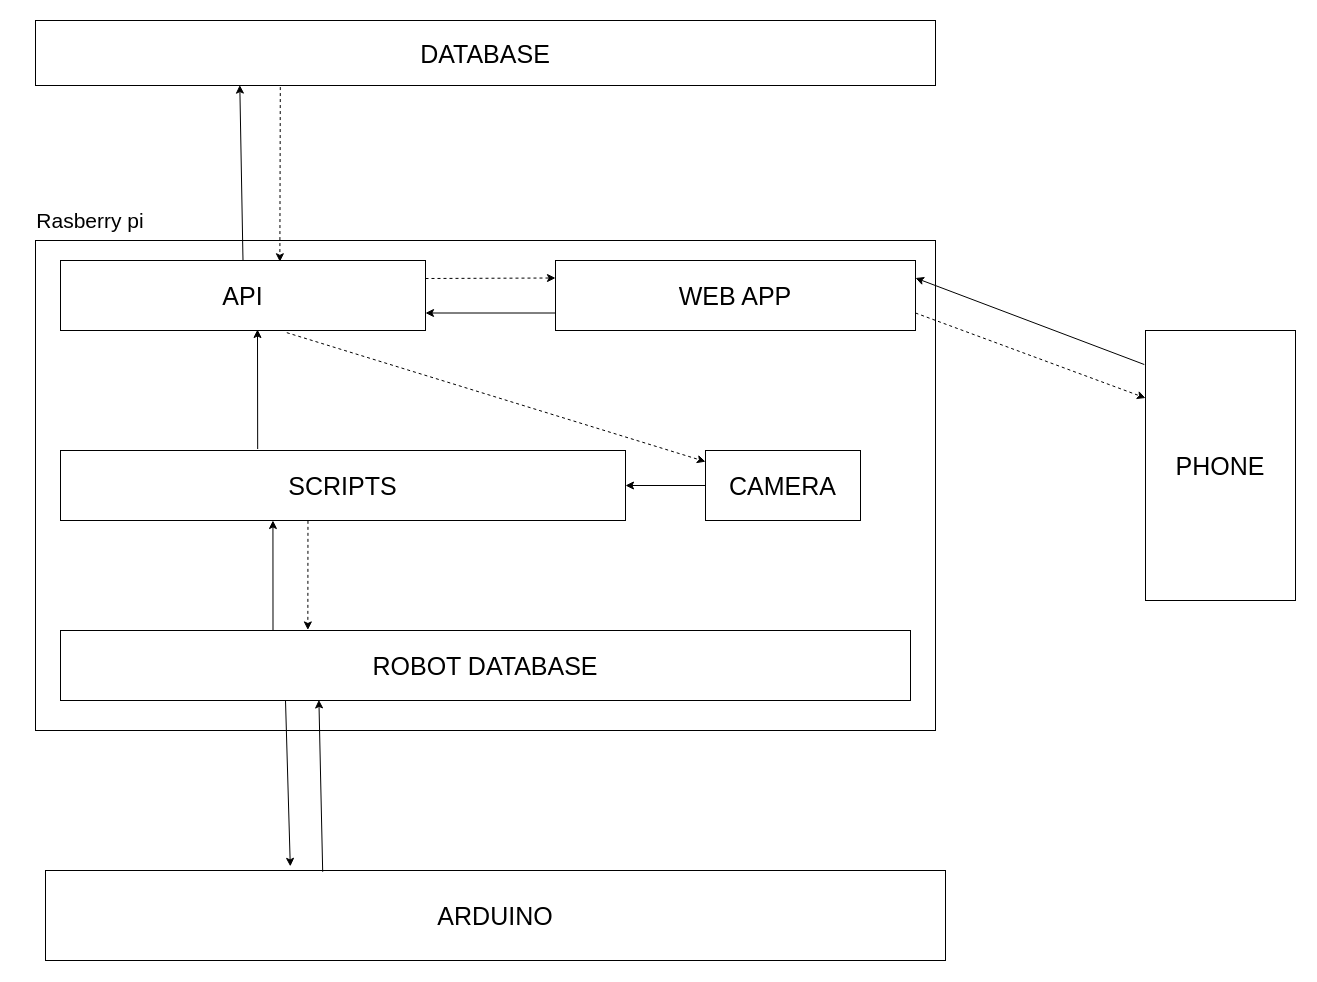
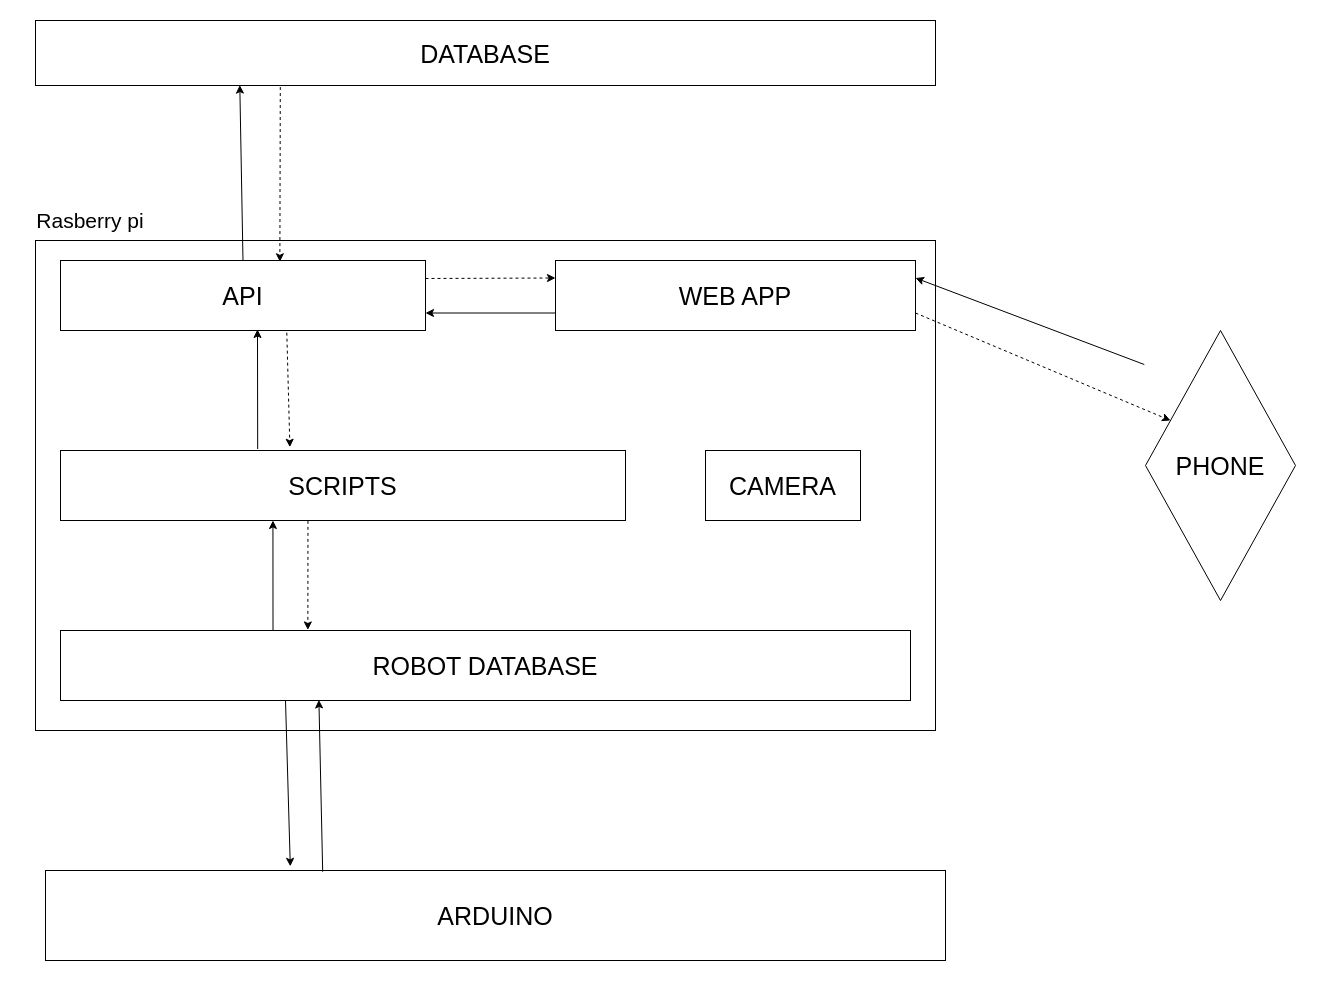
edge "API" -> "CAMERA": now "API" -> "SCRIPTS"
node "PHONE": shape rectangle -> diamond
edge "CAMERA" -> "SCRIPTS": removed
